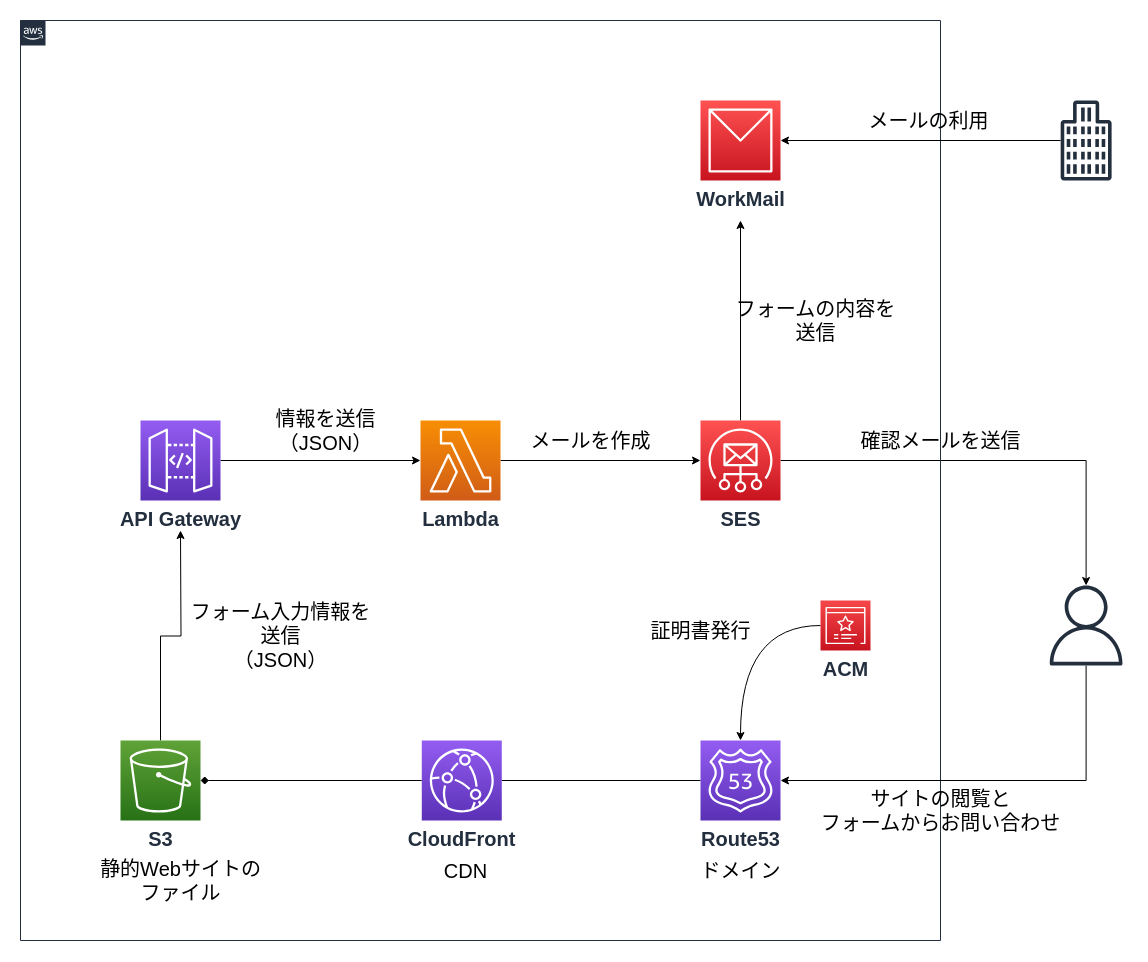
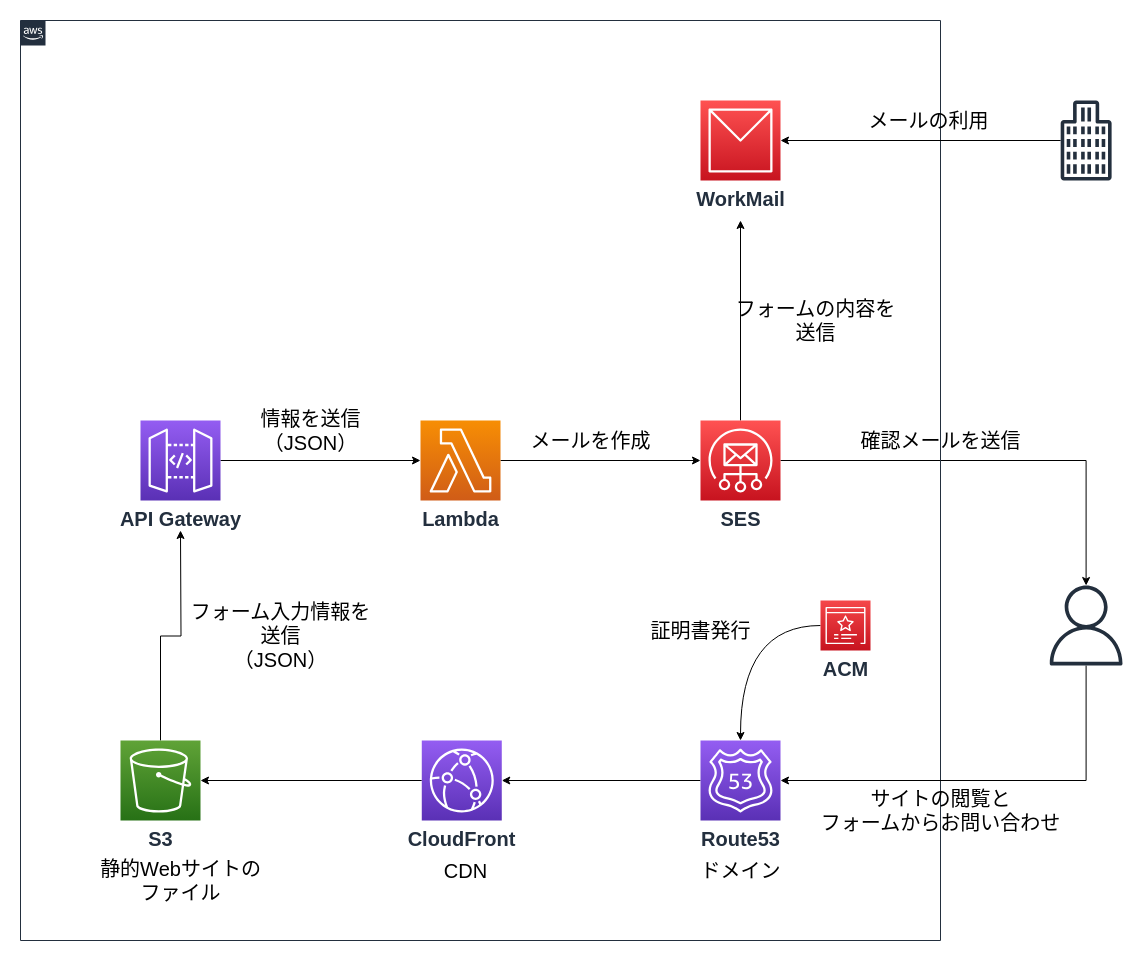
node "情報を送信 （JSON）": moved (326, 431) -> (311, 431)
edge "CloudFront" -> "S3": arrowhead diamond -> classic
edge "CloudFront" -- "Route53": arrowhead none -> classic
